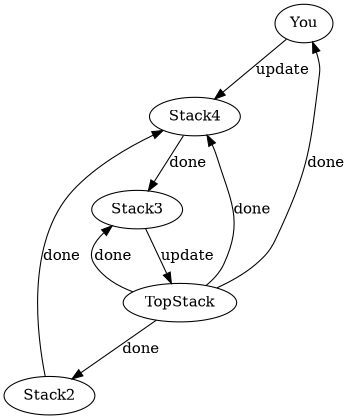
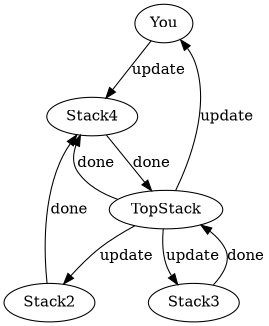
edge "Stack4" -> "Stack3": now "Stack4" -> "TopStack"
edge "TopStack" -> "You": label "done" -> "update"
edge "TopStack" -> "Stack3": label "done" -> "update"
edge "Stack3" -> "TopStack": label "update" -> "done"
edge "TopStack" -> "Stack2": label "done" -> "update"
